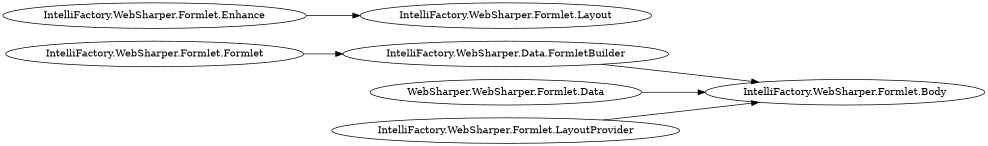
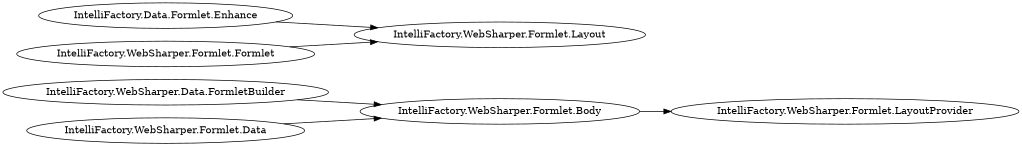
node "IntelliFactory.WebSharper.Formlet.Enhance": label "IntelliFactory.WebSharper.Formlet.Enhance" -> "IntelliFactory.Data.Formlet.Enhance"
edge "IntelliFactory.WebSharper.Formlet.Formlet" -> "IntelliFactory.WebSharper.Data.FormletBuilder": now "IntelliFactory.WebSharper.Formlet.Formlet" -> "IntelliFactory.WebSharper.Formlet.Layout"
node "WebSharper.WebSharper.Formlet.Data": label "WebSharper.WebSharper.Formlet.Data" -> "IntelliFactory.WebSharper.Formlet.Data"
edge "IntelliFactory.WebSharper.Formlet.LayoutProvider" -> "IntelliFactory.WebSharper.Formlet.Body": reversed
